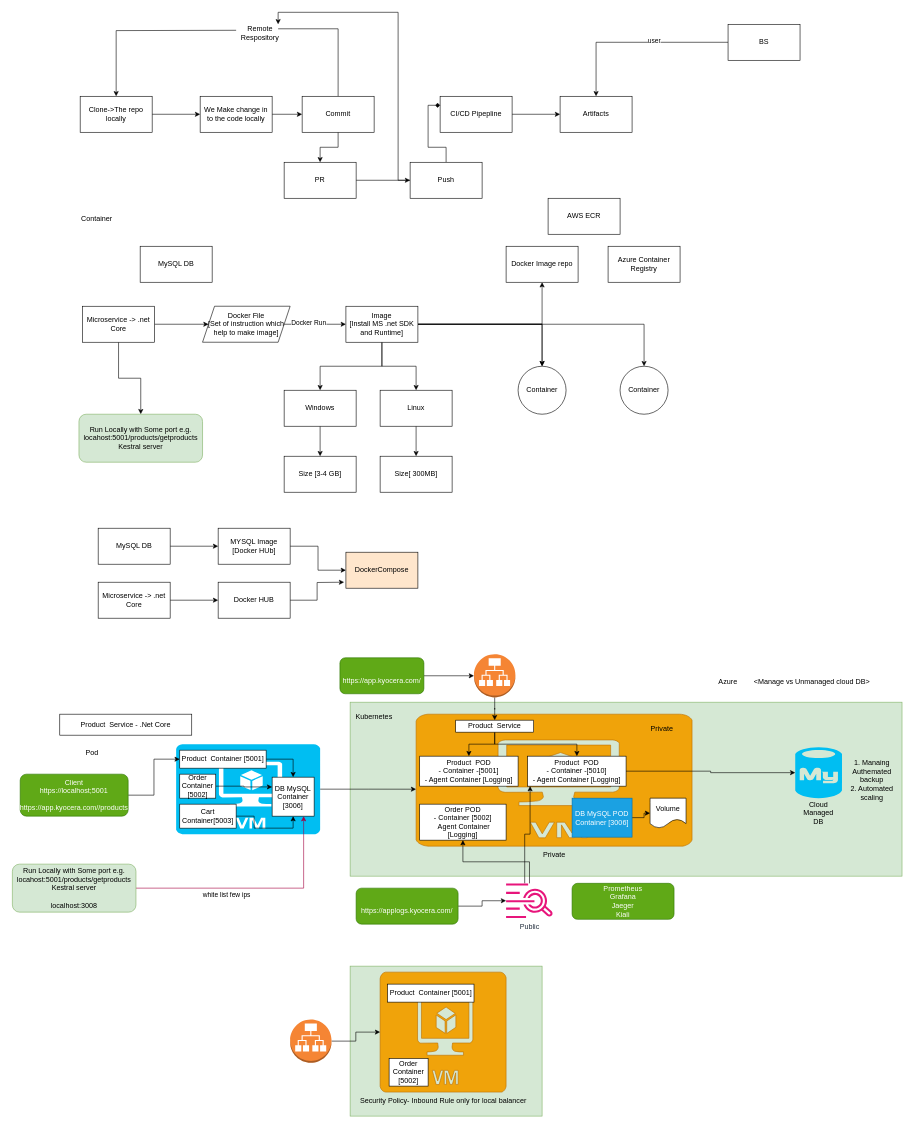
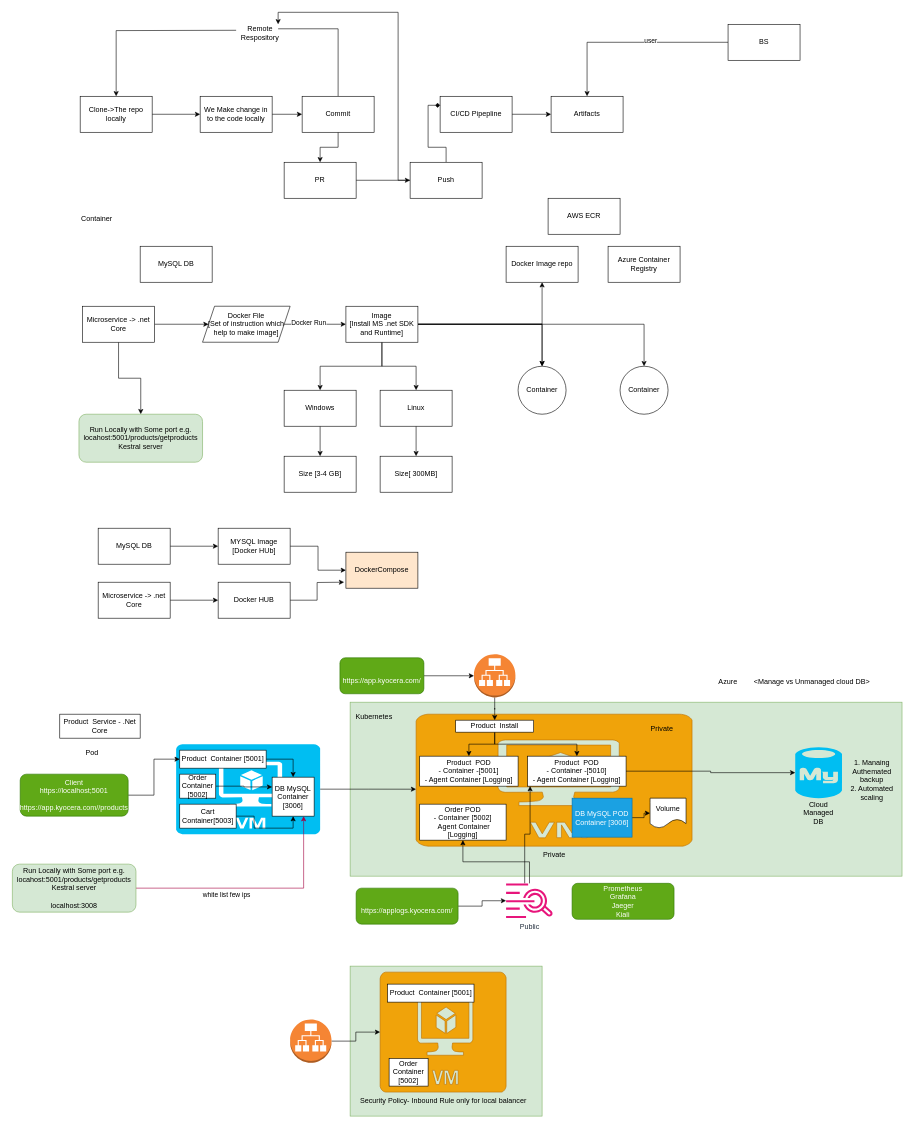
node "Artifacts": moved (596, 114) -> (587, 114)
node "Product Service - .Net Core": size 132x21 -> 80x24
node "Product Service": label "Product Service" -> "Product Install"
